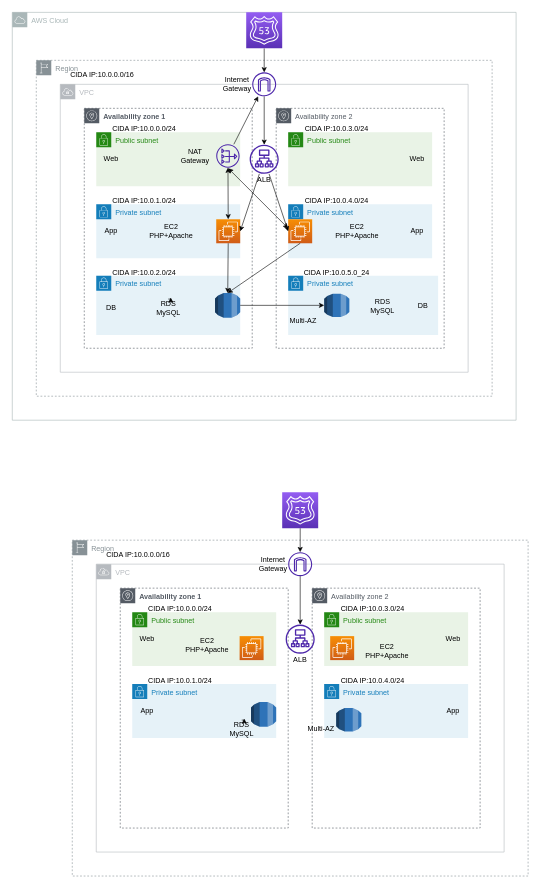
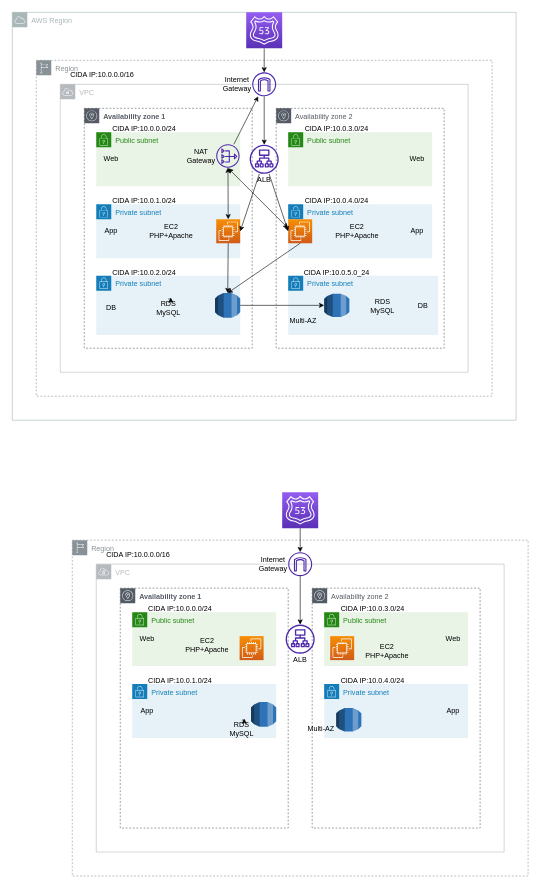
node "AWS Cloud": label "AWS Cloud" -> "AWS Region"
node "NAT Gateway": moved (195, 156) -> (201, 156)
